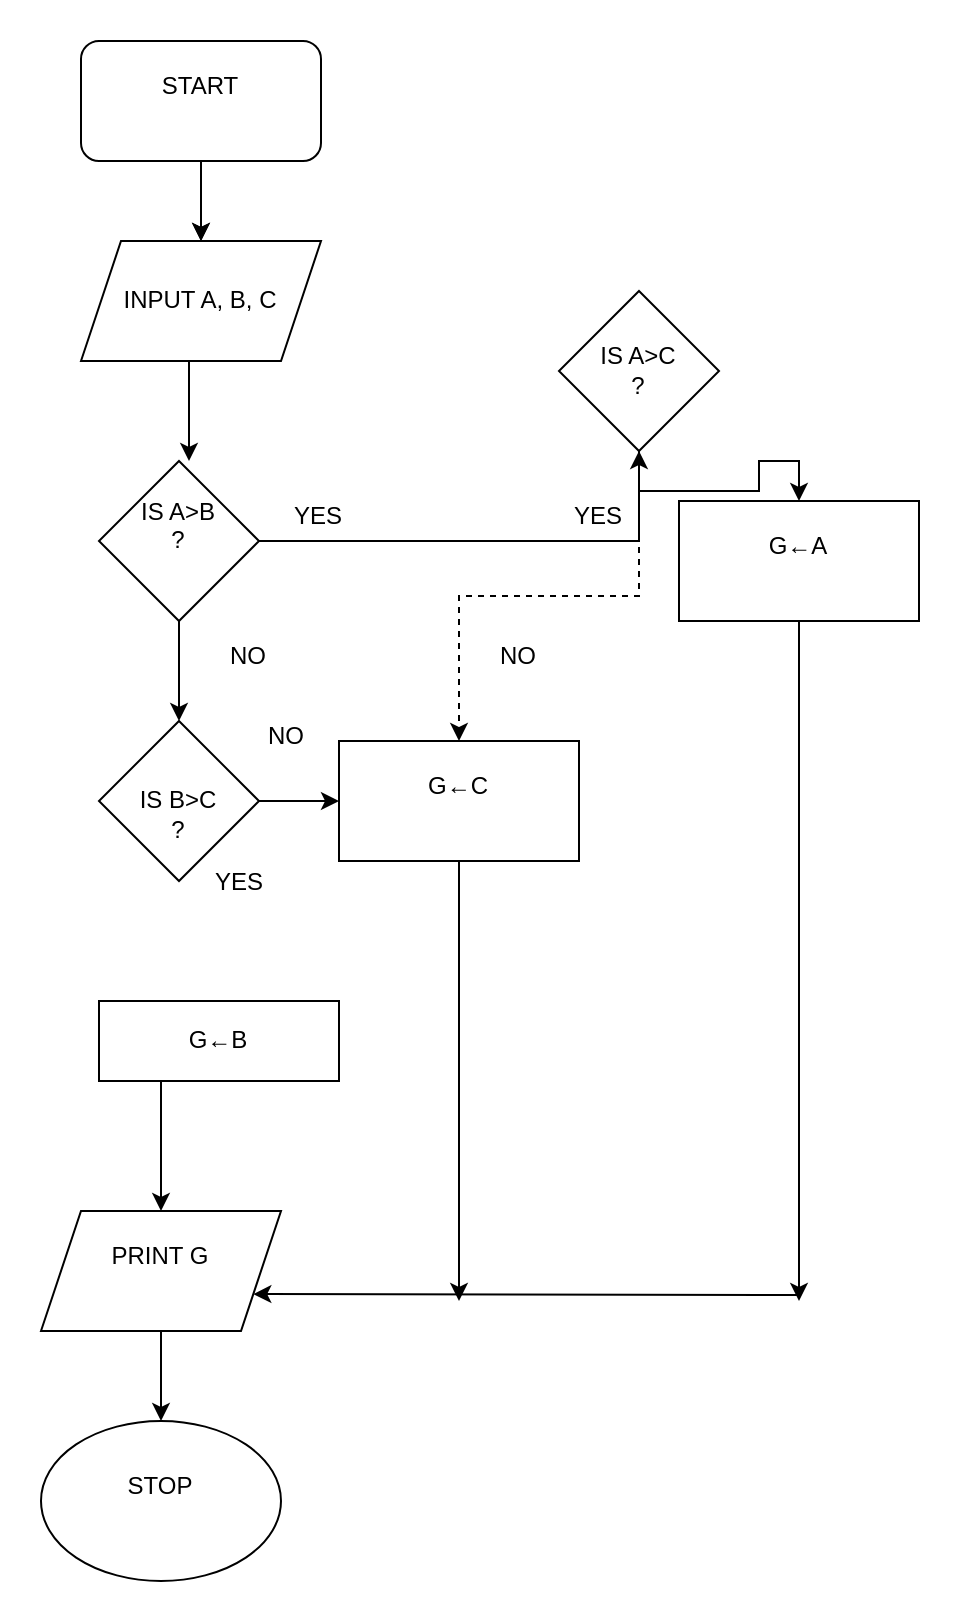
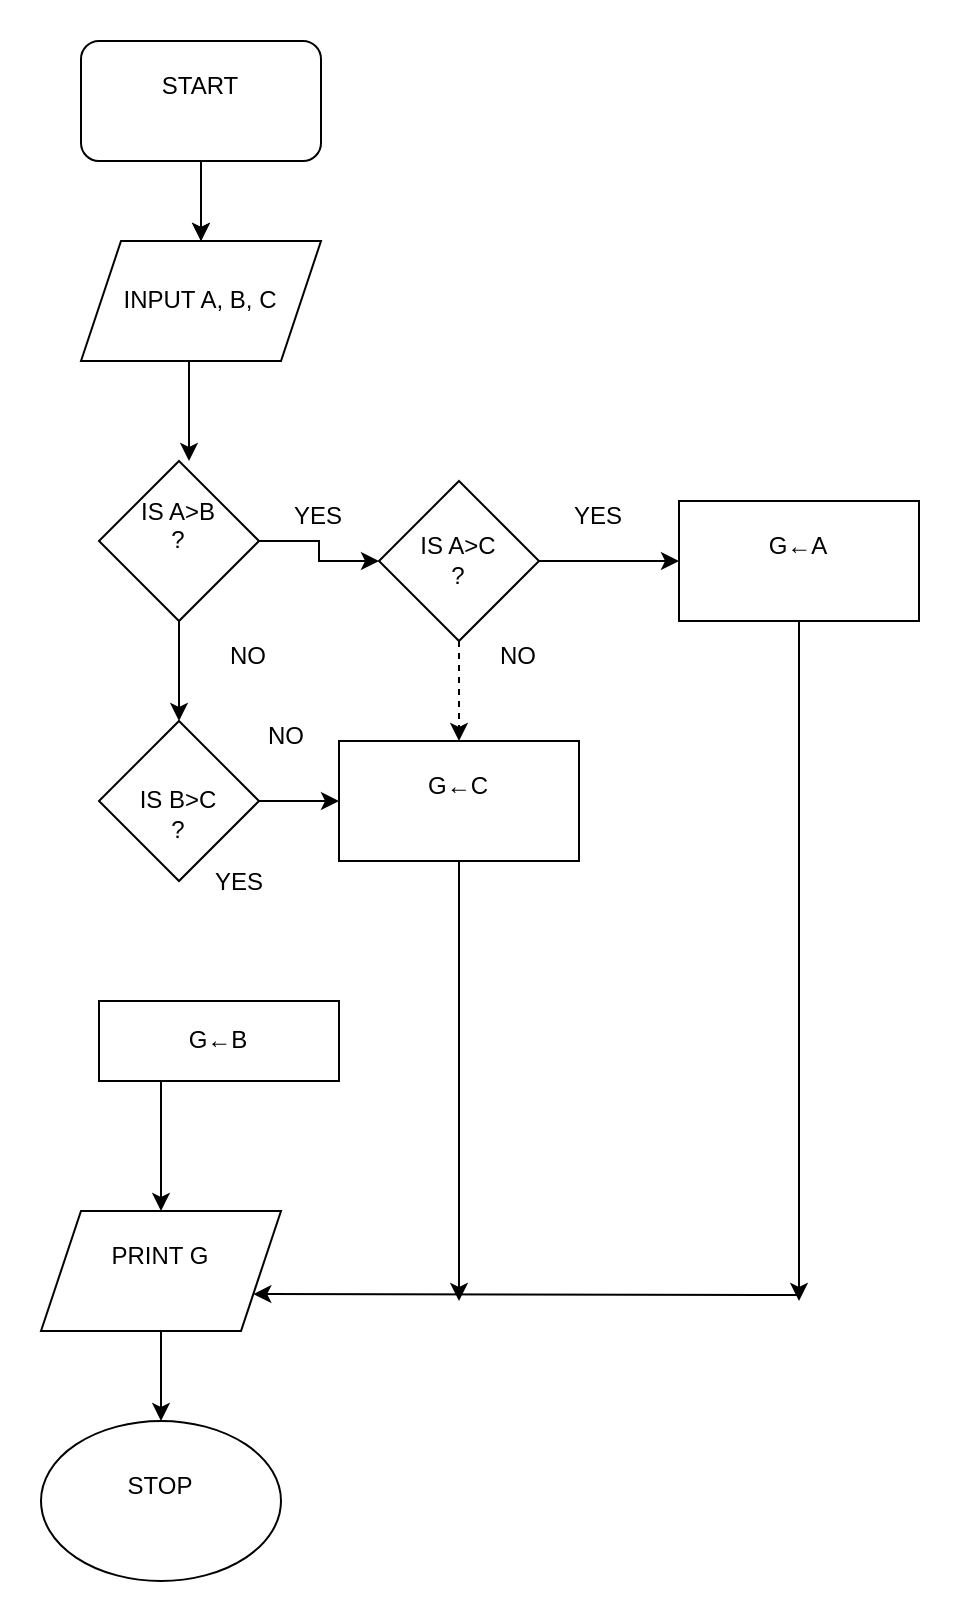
node "IS A>C ?": moved (639, 371) -> (459, 561)
